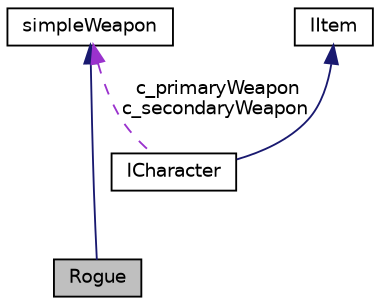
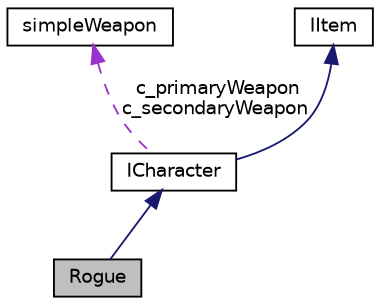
edge "Rogue" -> "simpleWeapon": now "Rogue" -> "ICharacter"
